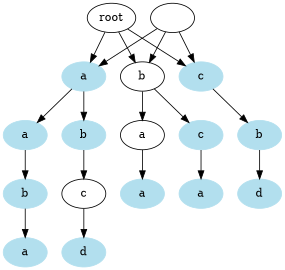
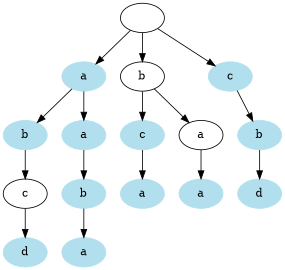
node "root": removed
